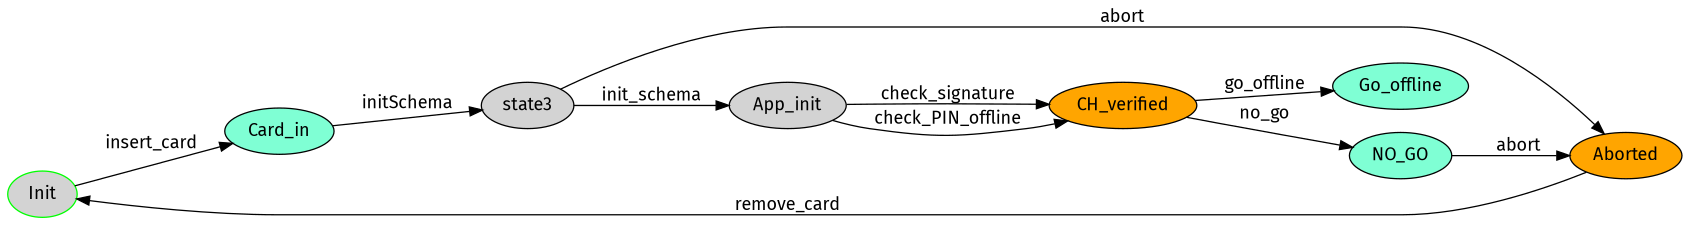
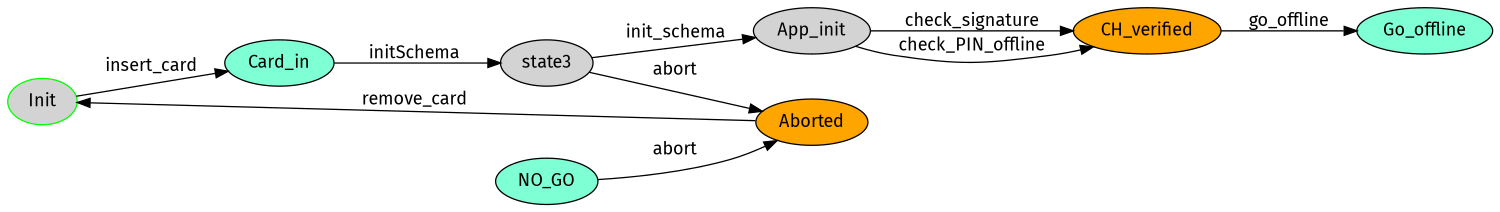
edge "CH_verified" -> "NO_GO": removed, label "no_go"
